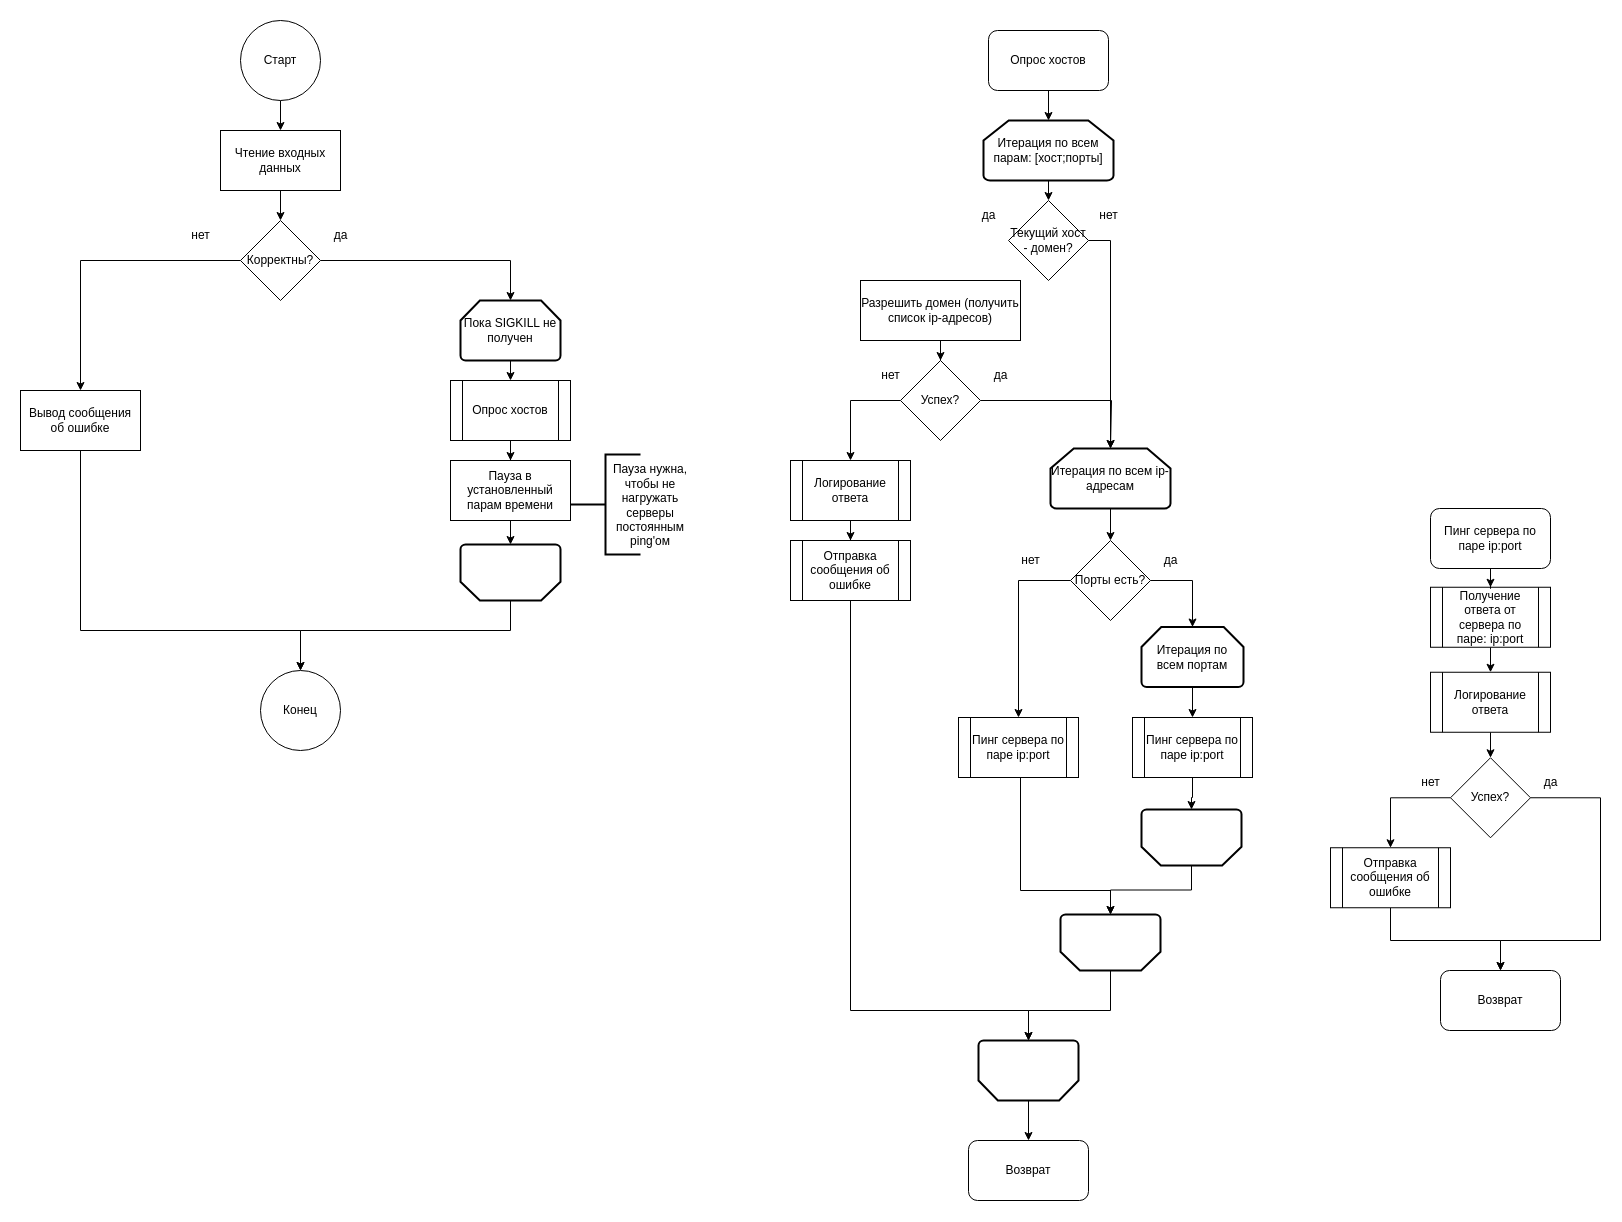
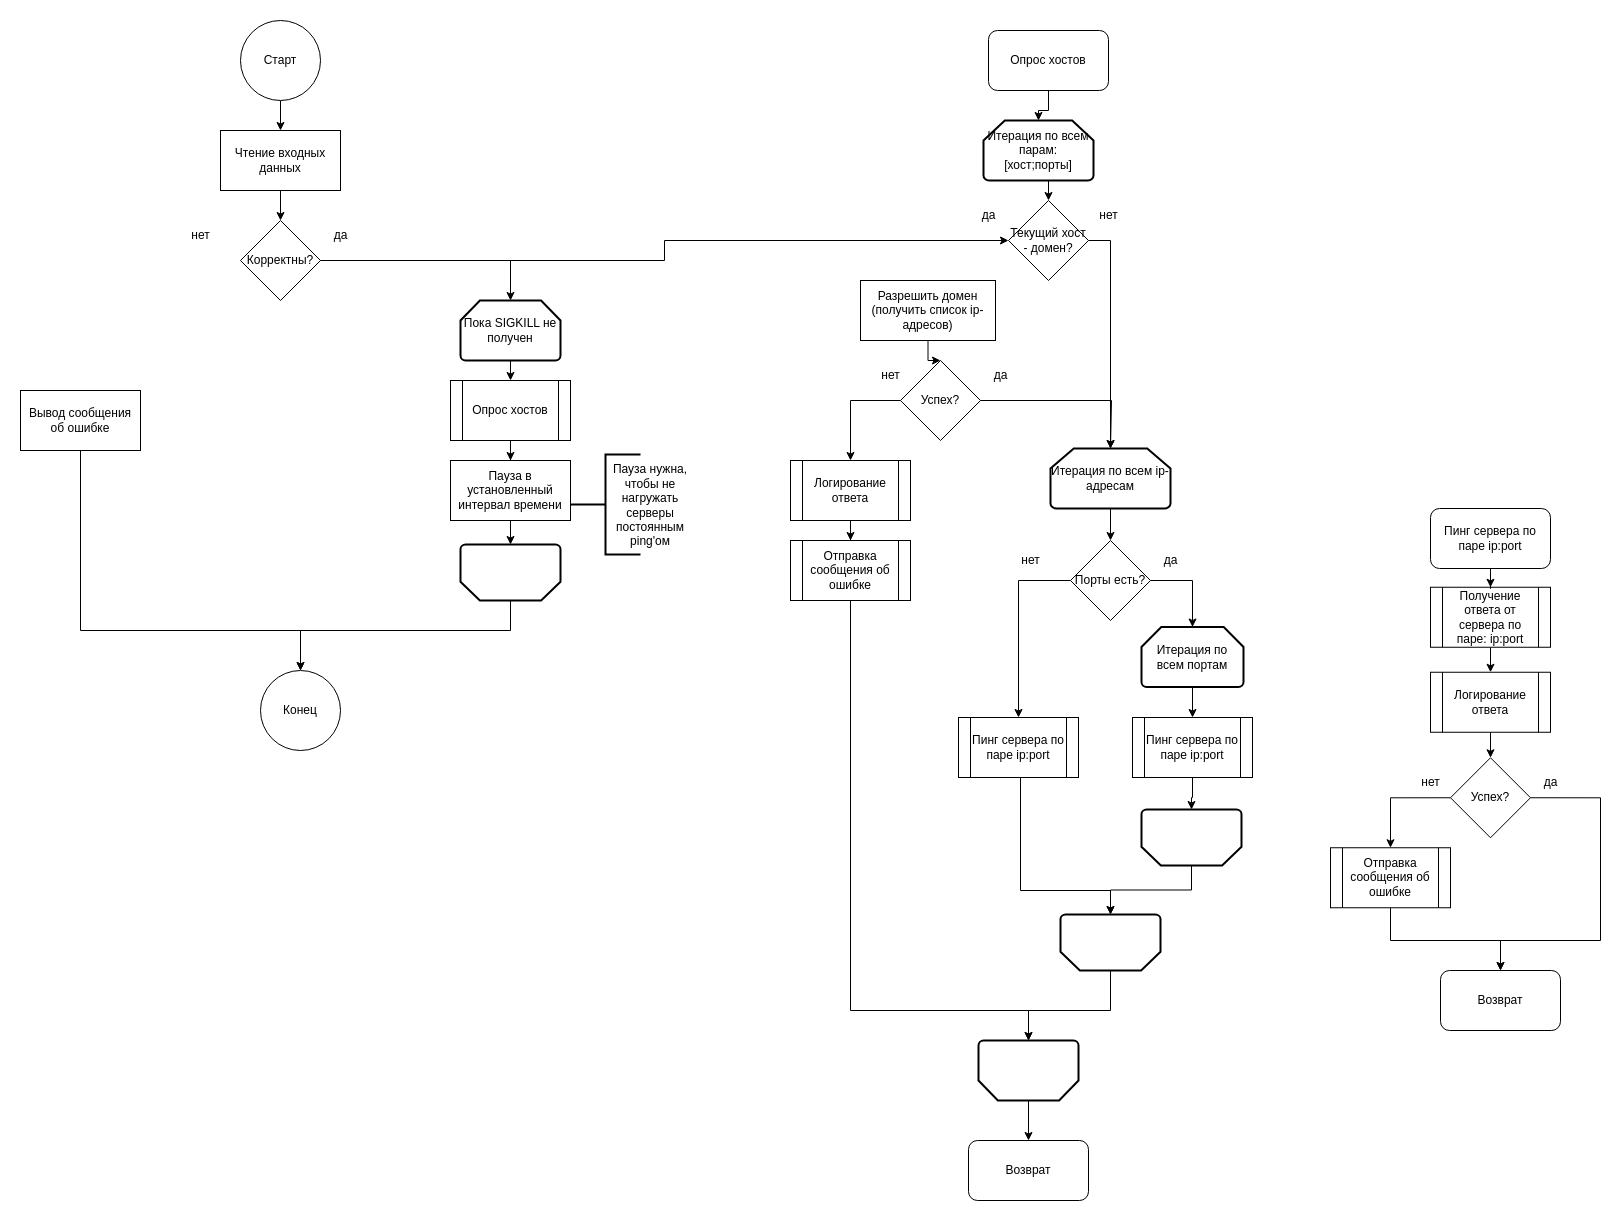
node "Итерация по всем парам: [хост;порты]": size 130x60 -> 110x60
edge "Корректны?" -> "Вывод сообщения об ошибке": now "Корректны?" -> "Текущий хост - домен?"
node "Разрешить домен (получить список ip-адресов)": size 160x60 -> 135x60
node "Пауза в установленный парам времени": label "Пауза в установленный парам времени" -> "Пауза в установленный интервал времени"
